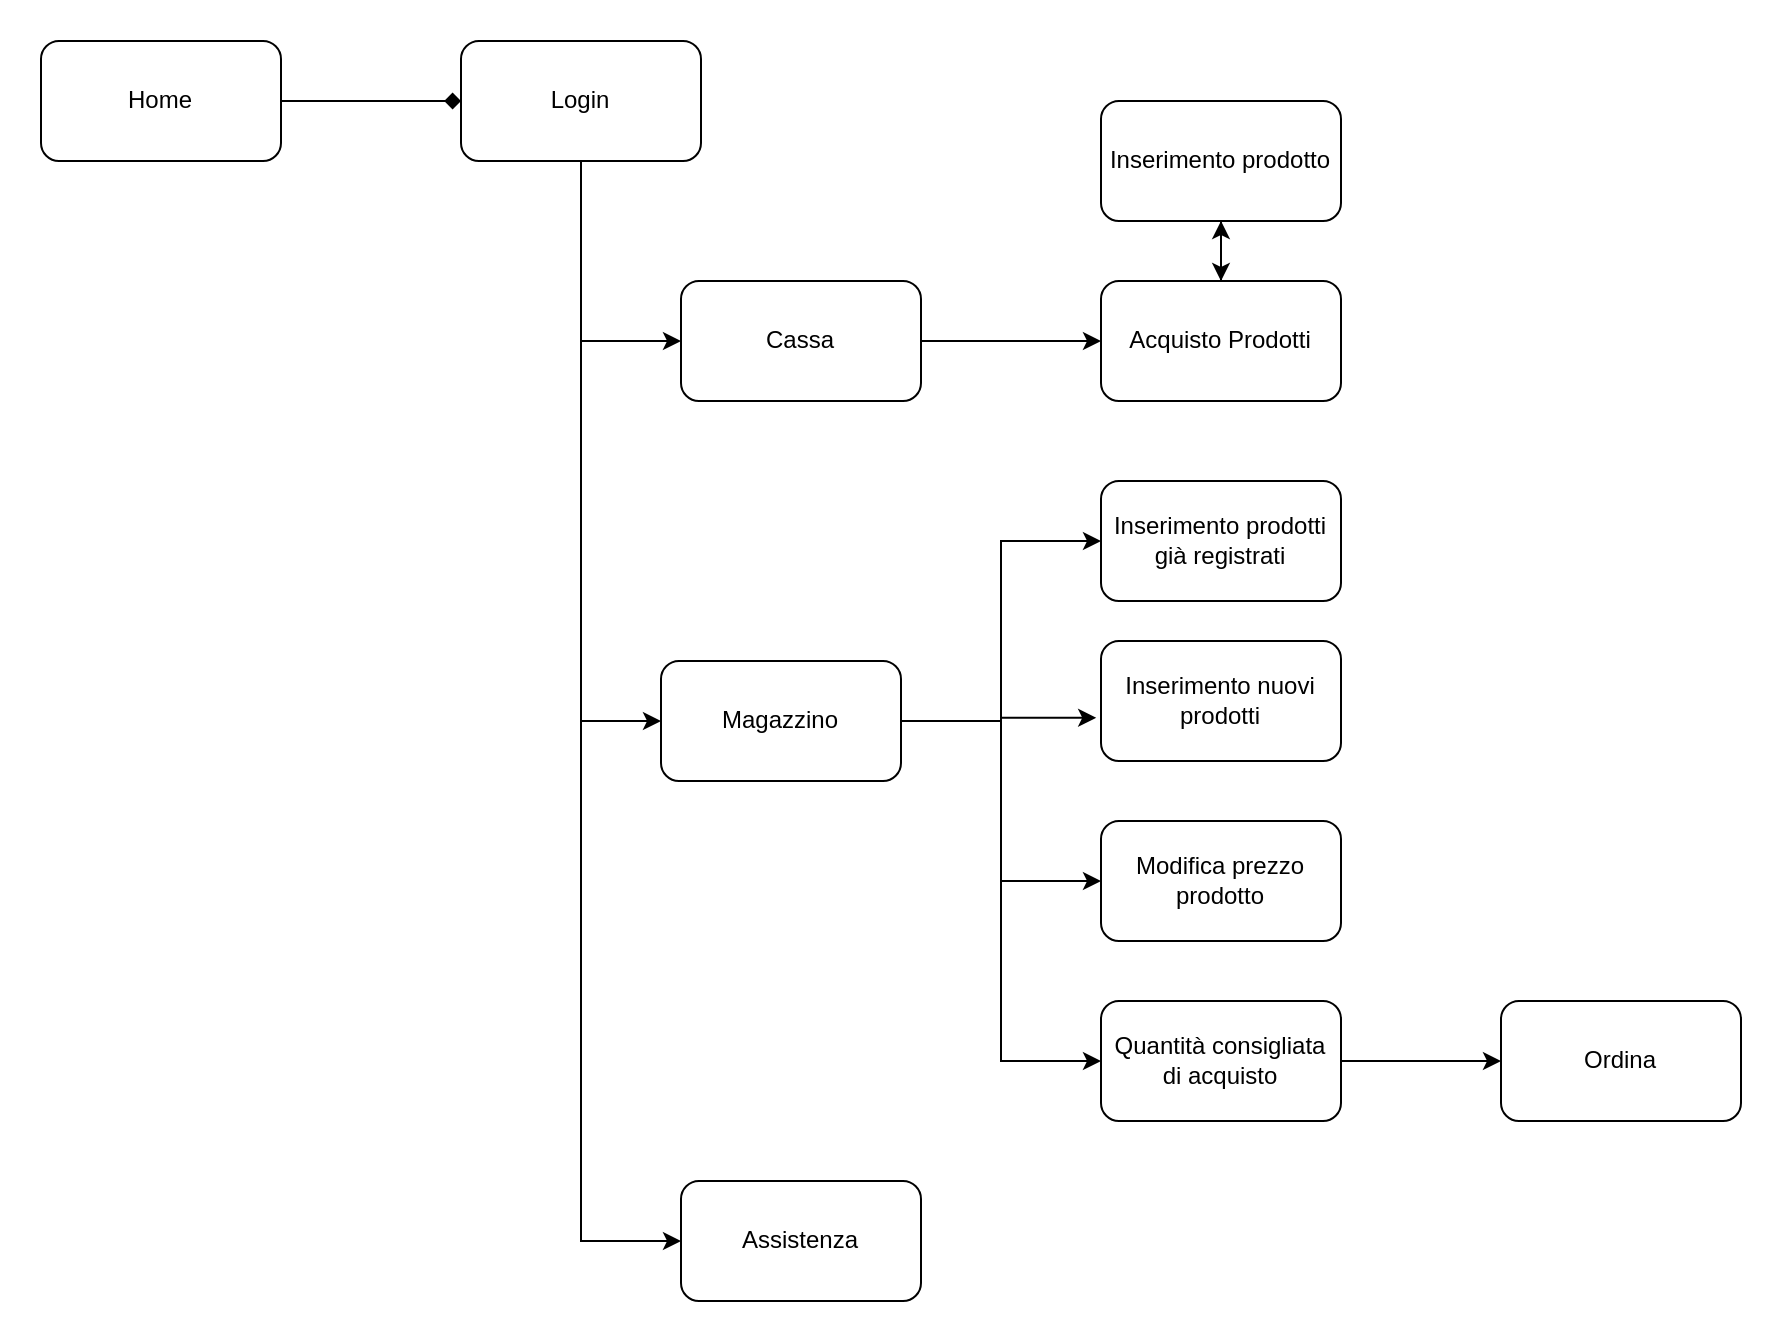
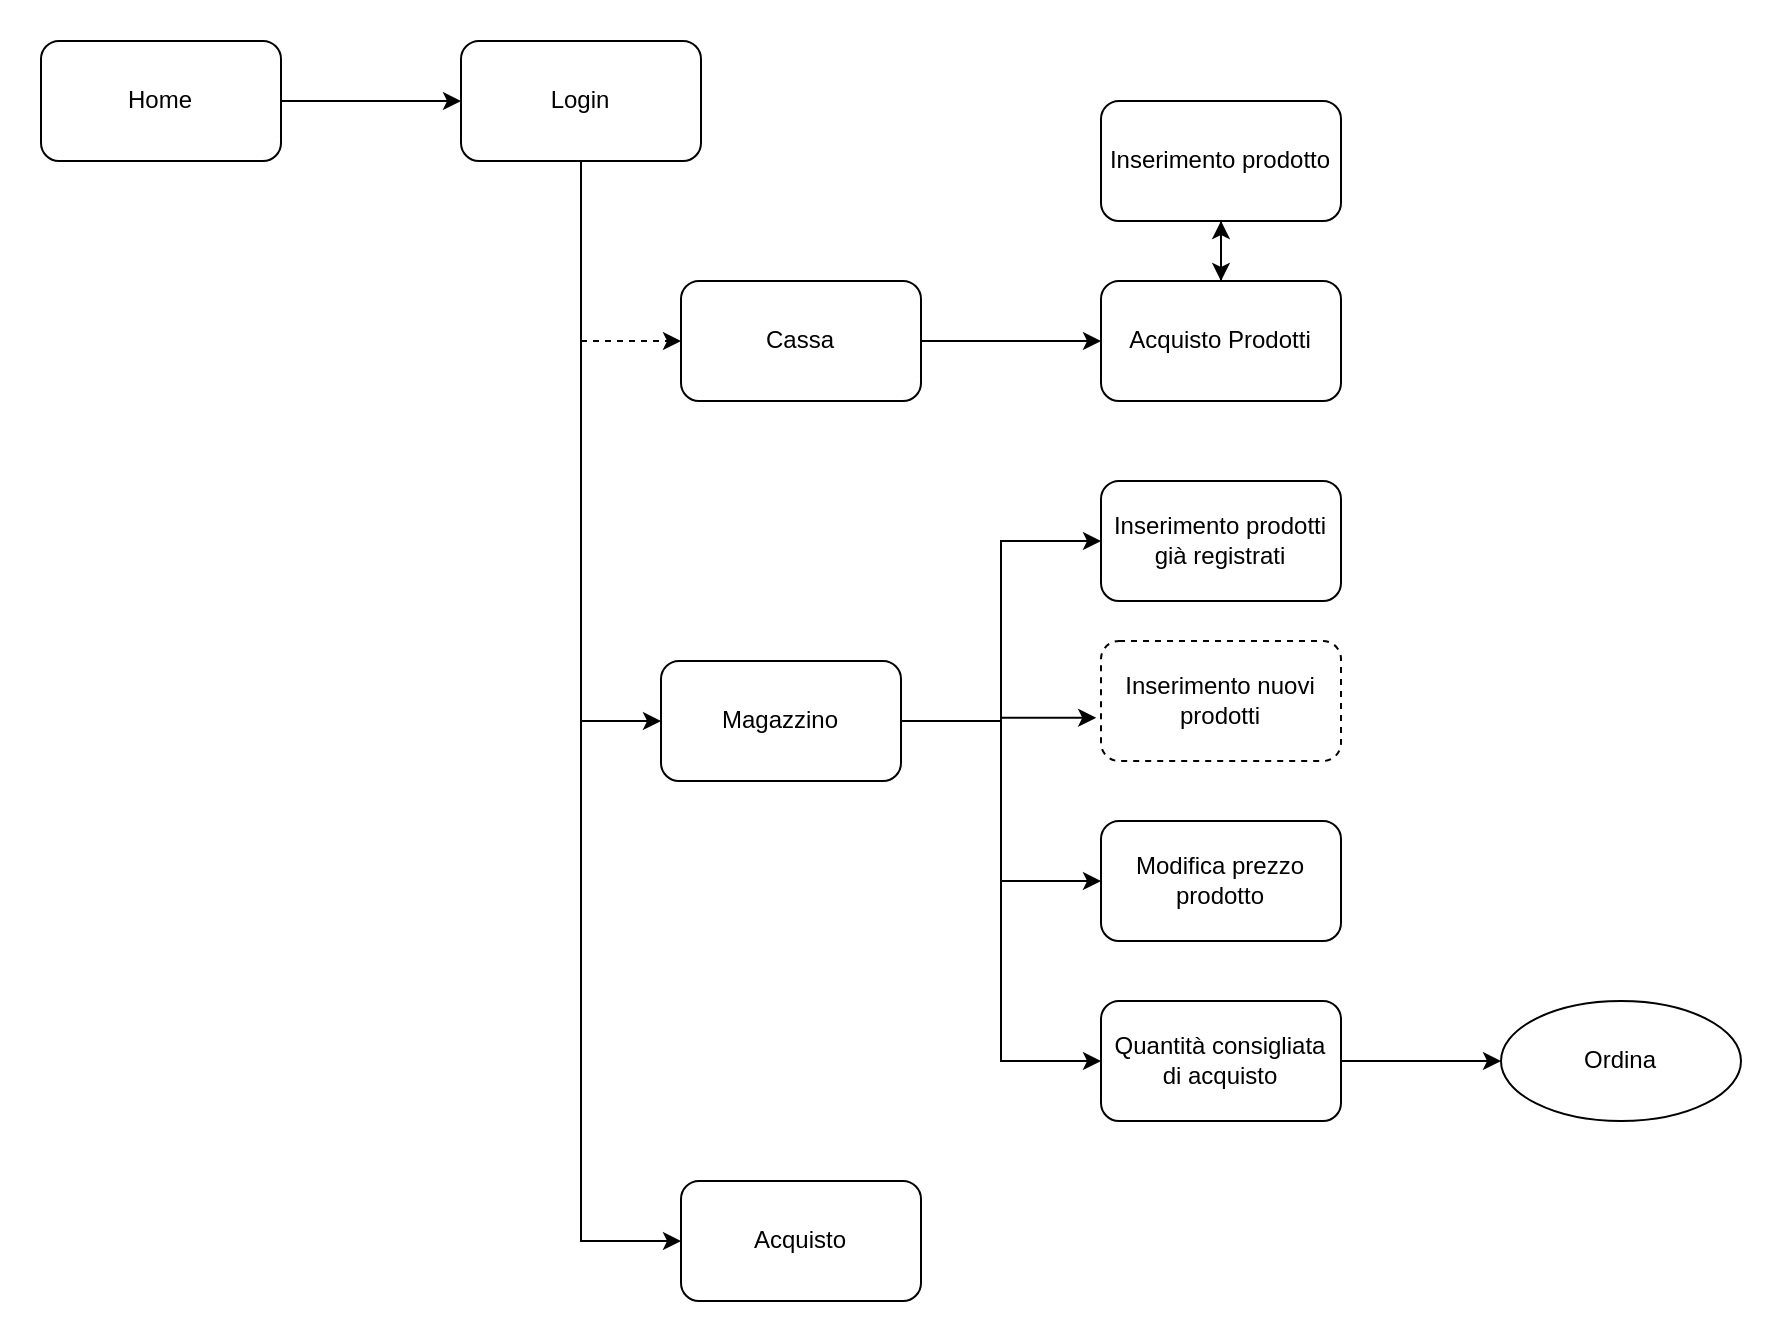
edge "Home" -> "Login": arrowhead diamond -> classic
edge "Login" -> "Cassa": style solid -> dashed
node "Inserimento nuovi prodotti": style solid -> dashed
node "Ordina": shape rounded rectangle -> ellipse
node "Assistenza": label "Assistenza" -> "Acquisto"
